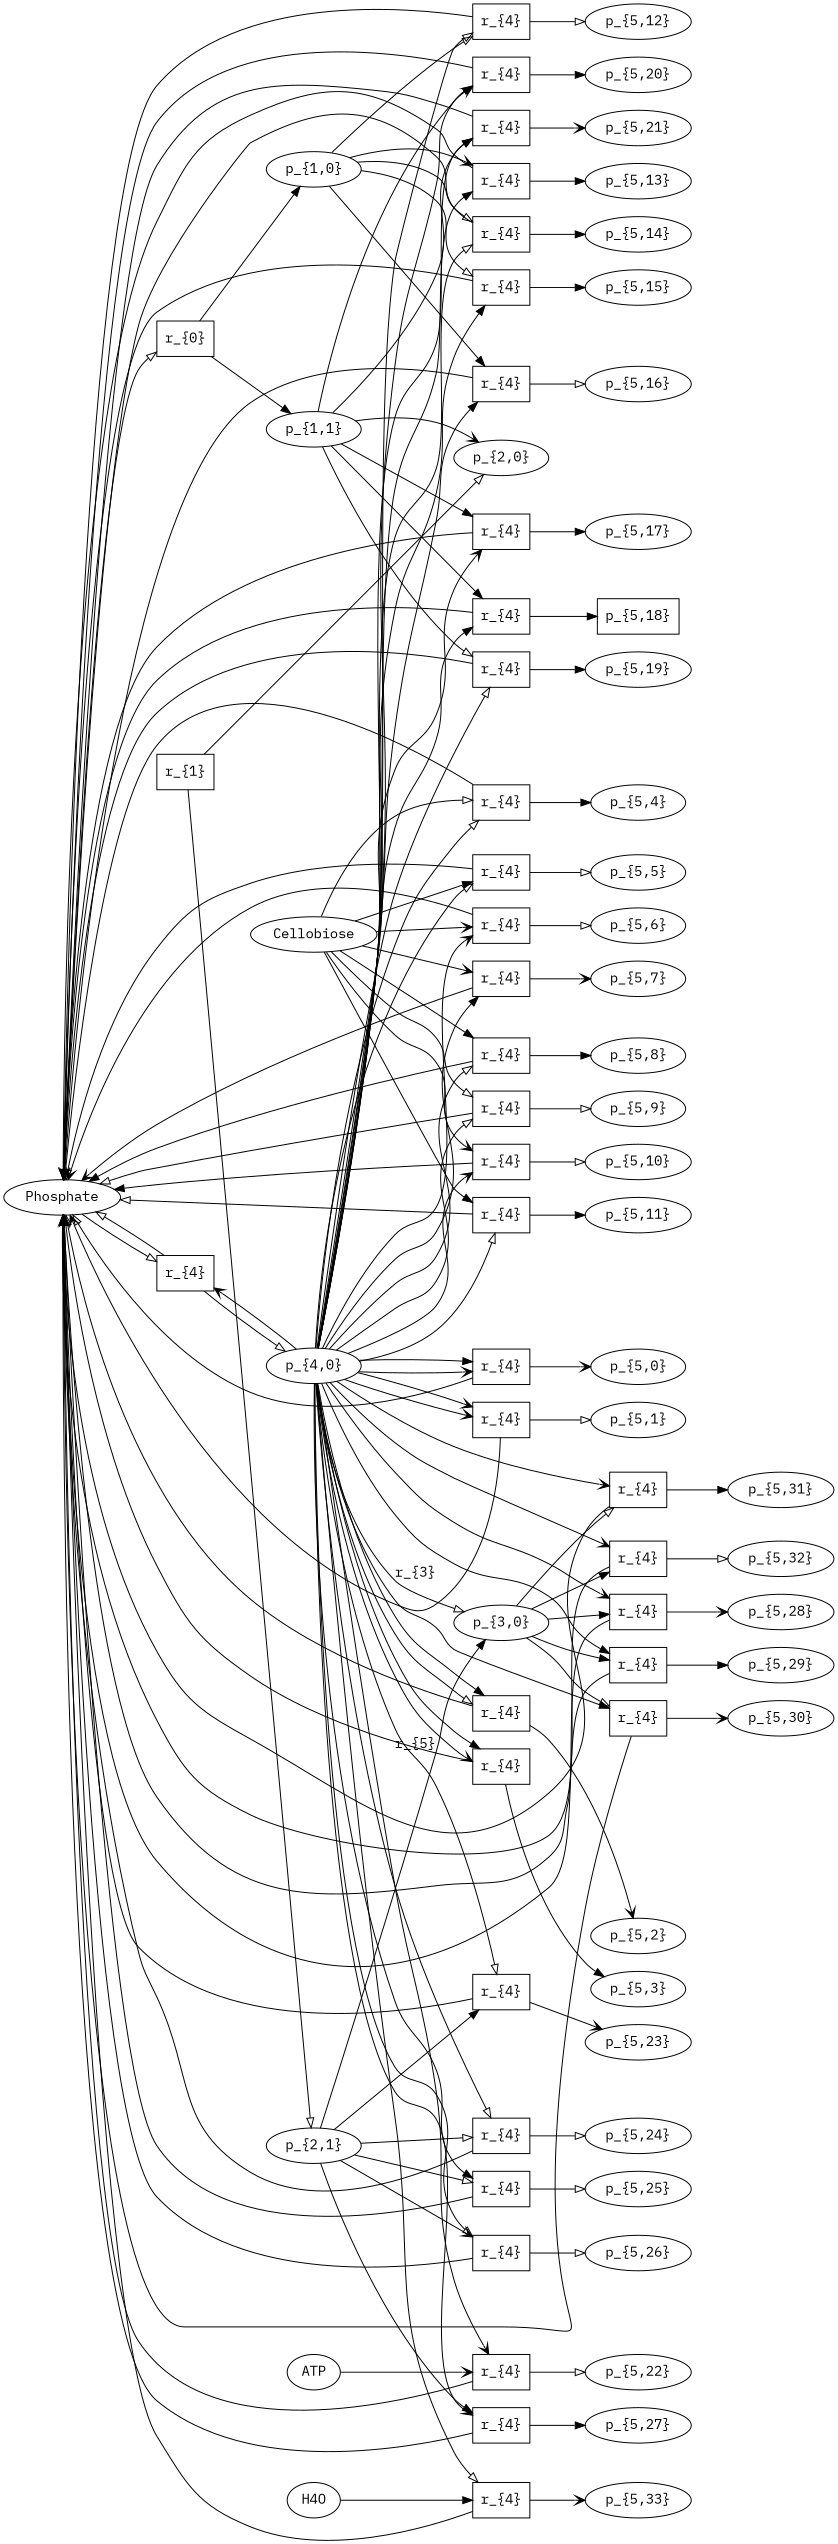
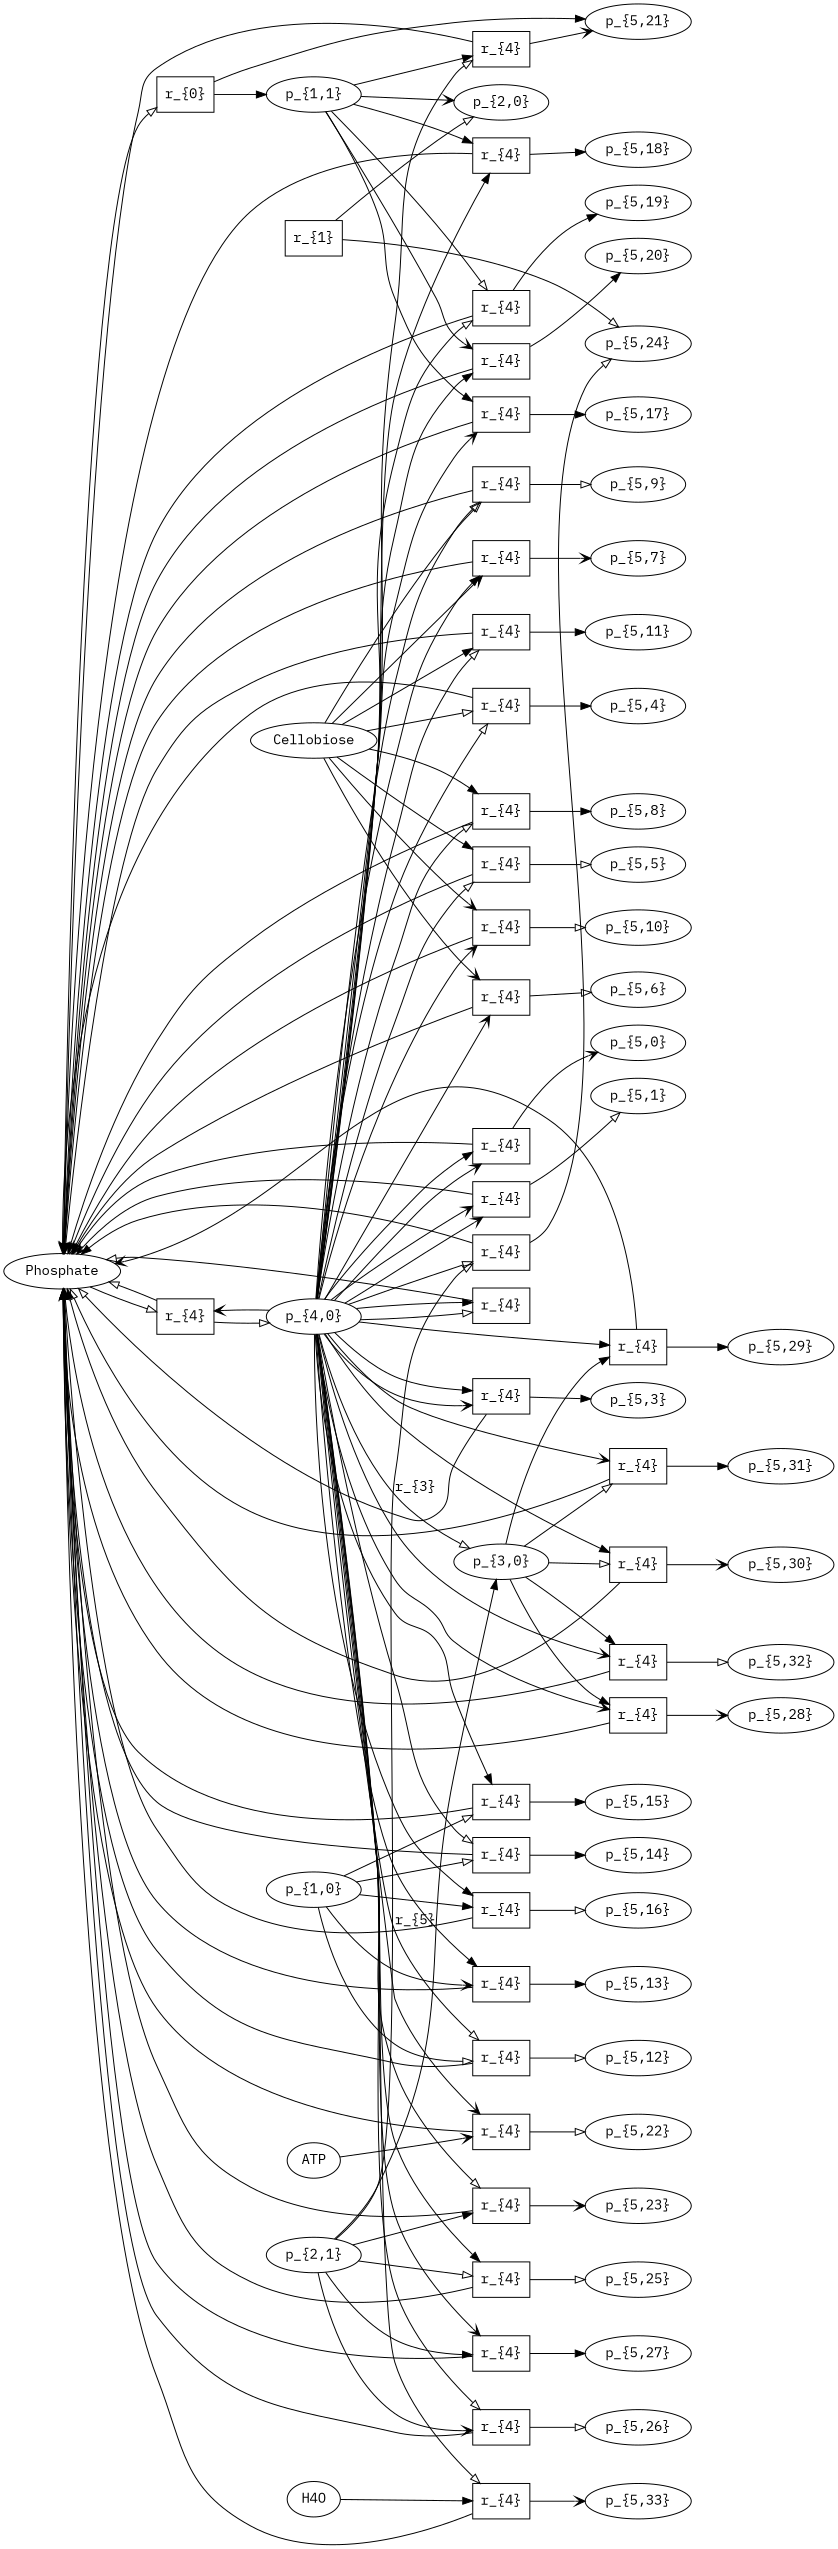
edge "r_{0}" -> "p_{1,0}": now "r_{0}" -> "p_{5,21}"
node "p_{5,18}": shape box -> ellipse
edge "r_{1}" -> "p_{2,1}": now "r_{1}" -> "p_{5,24}"
node "p_{5,2}": removed
